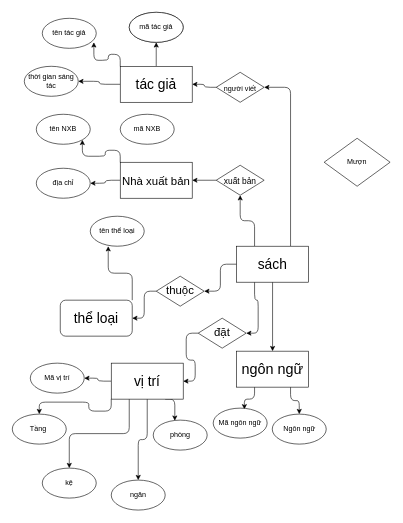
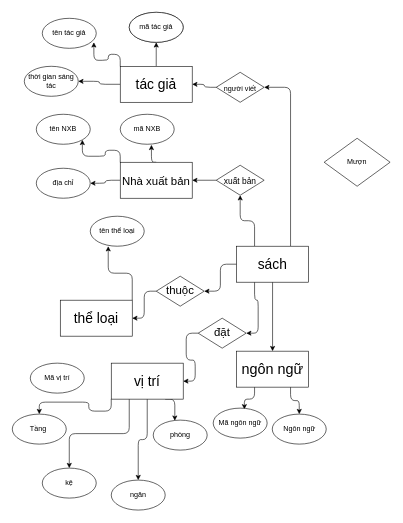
edge "Nhà xuất bản" -> "mã NXB": added
node "thể loại": shape rounded rectangle -> rectangle
edge "vị trí" -> "Mã vị trí": removed
